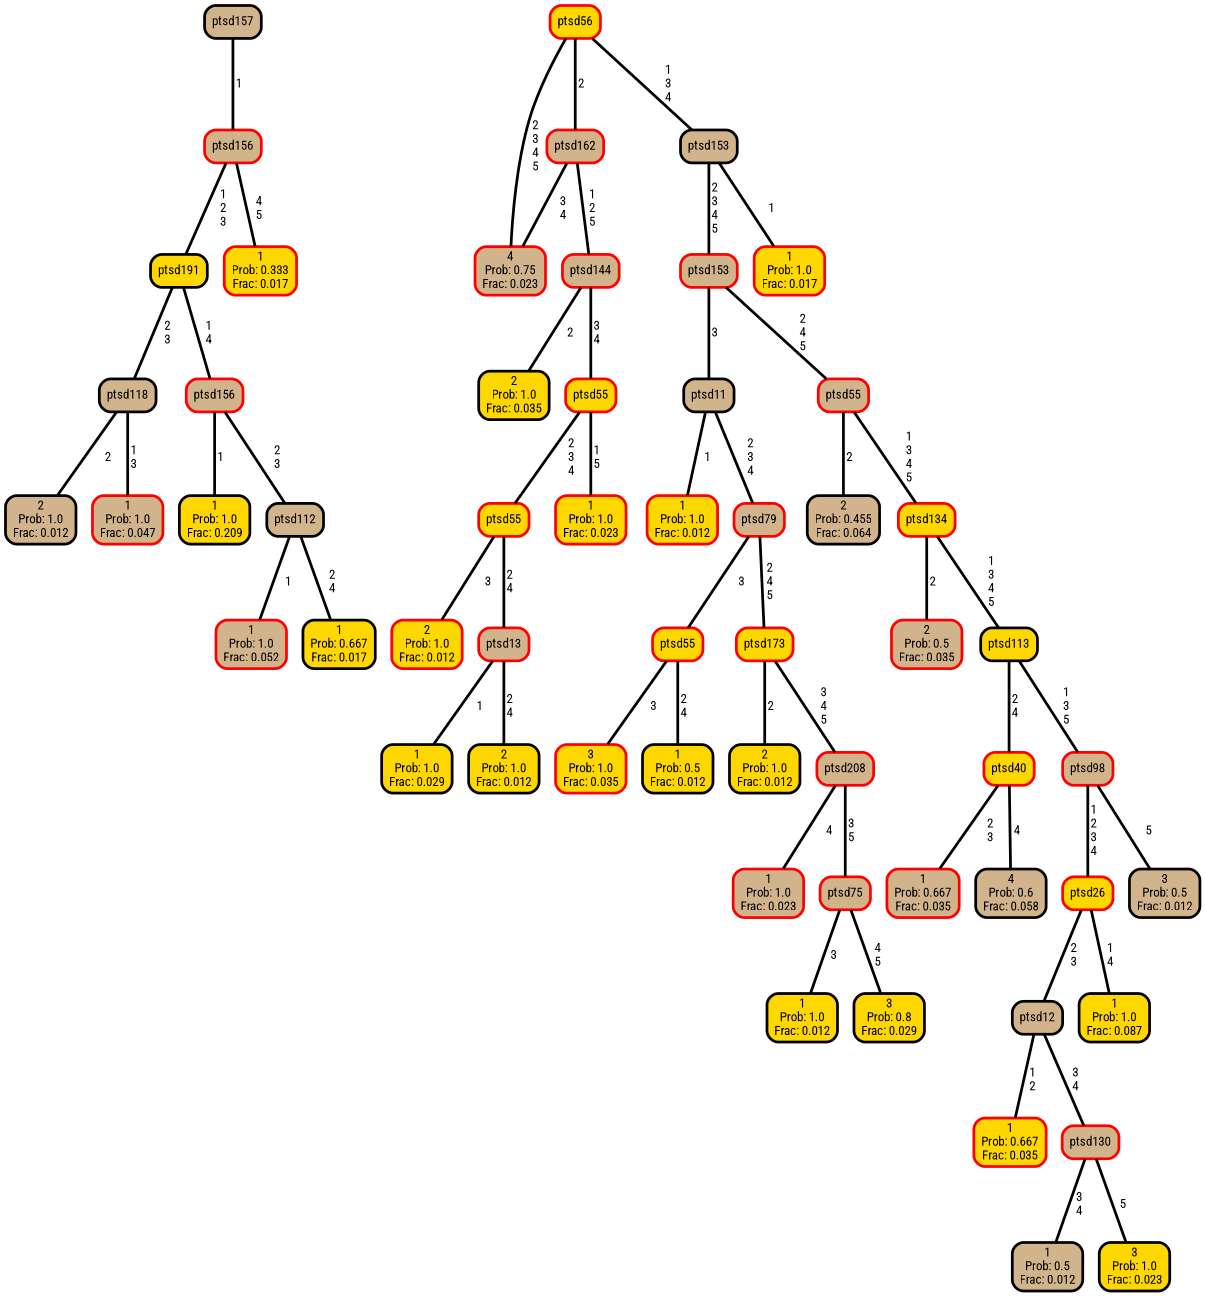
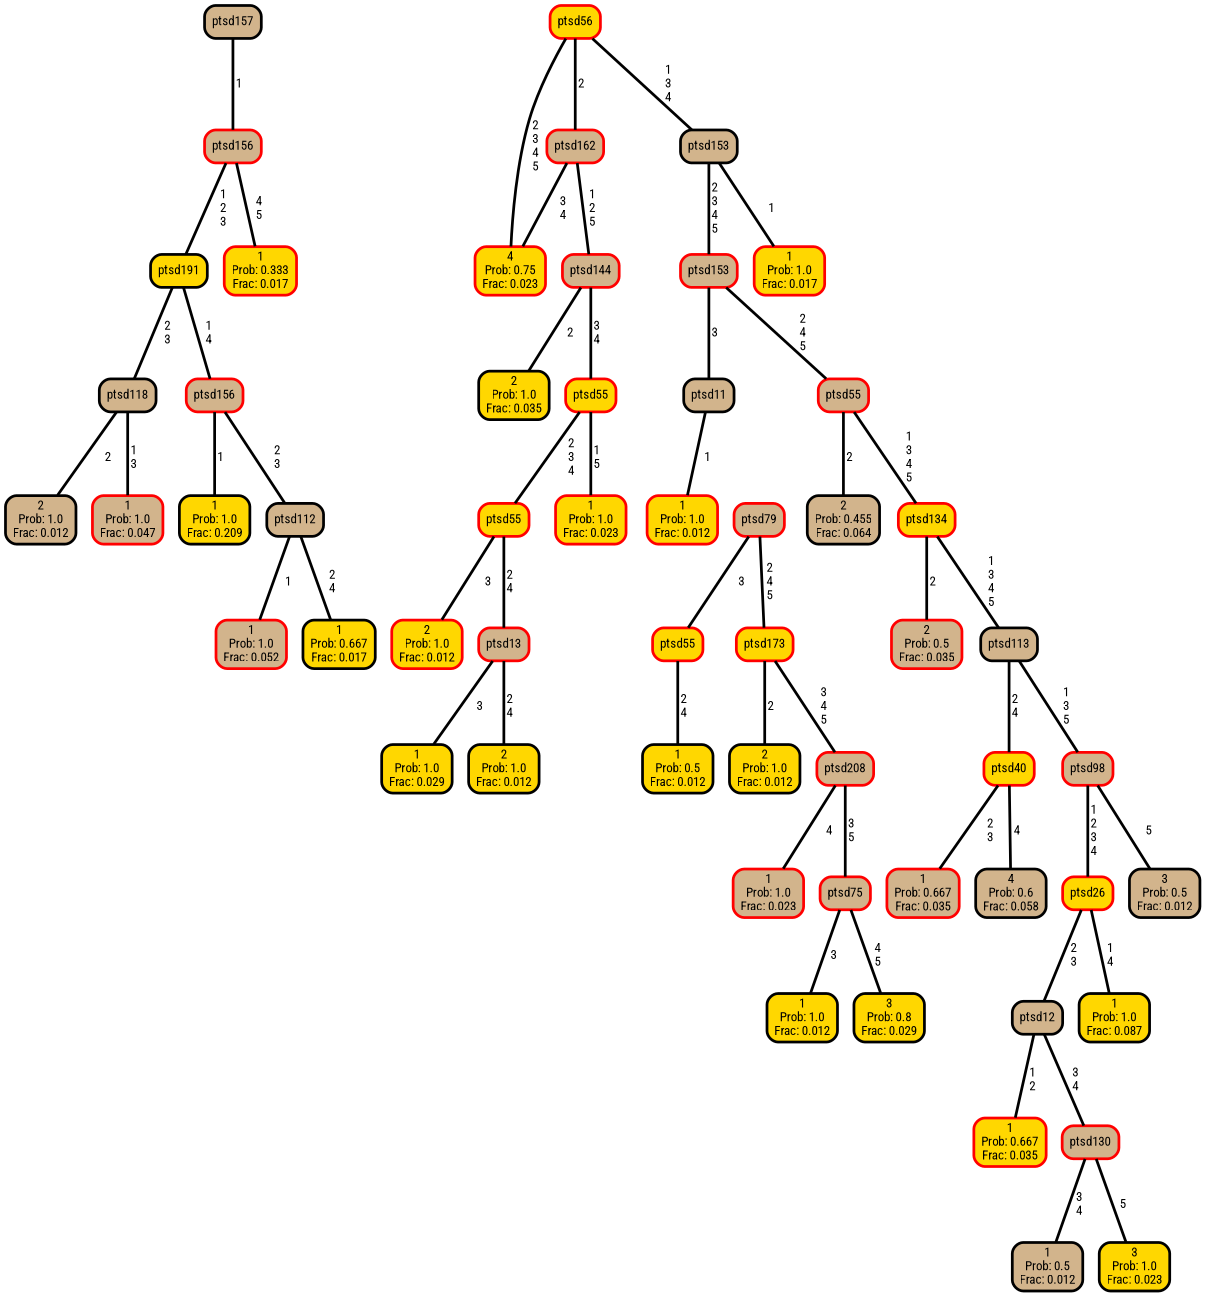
node "4 Prob: 0.75 Frac: 0.023": fillcolor tan -> gold
edge "ptsd11" -- "ptsd79": removed, label "2 3 4"
node "ptsd113": fillcolor gold -> tan
edge "ptsd13" -- "1 Prob: 1.0 Frac: 0.029": label " 1" -> " 3"
node "3 Prob: 1.0 Frac: 0.035": removed
